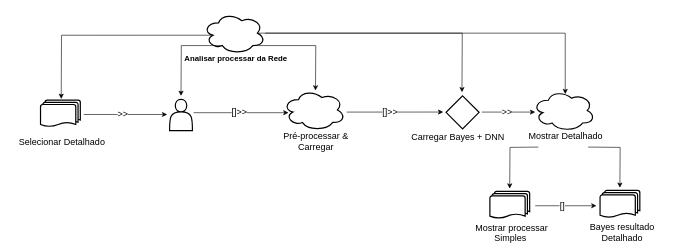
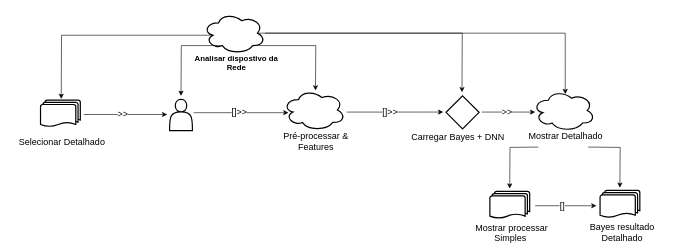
node "Analisar processar da Rede": label "Analisar processar da Rede" -> "Analisar dispostivo da Rede"
node "Pré-processar & Carregar": label "Pré-processar & Carregar" -> "Pré-processar & Features"
